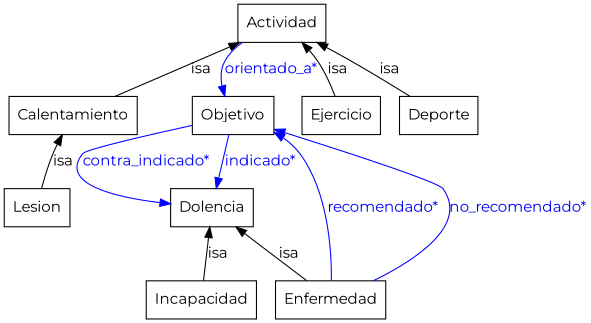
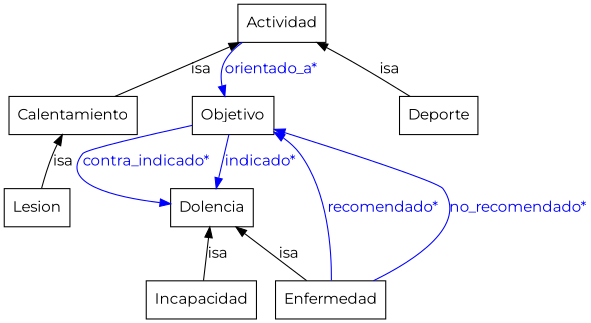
node "Ejercicio": removed
